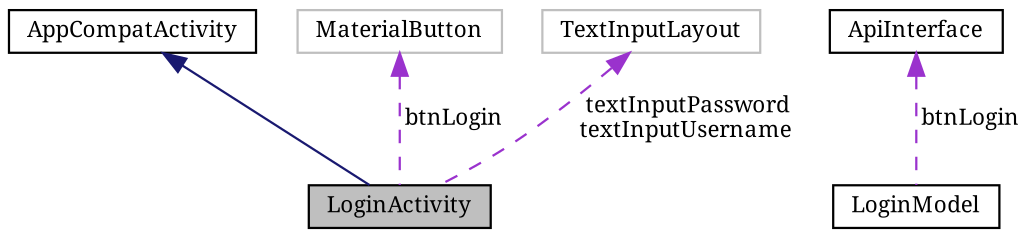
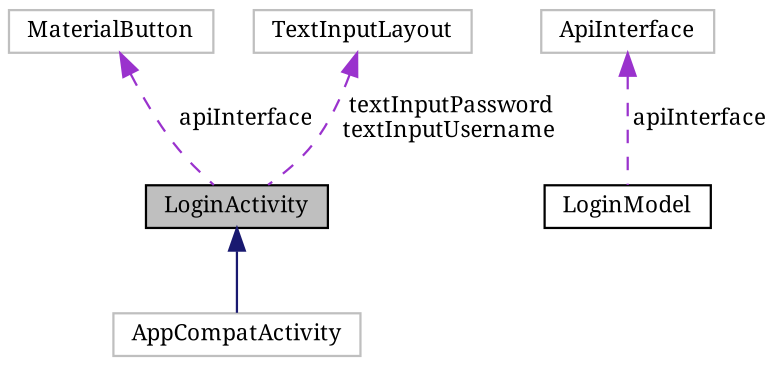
node "AppCompatActivity": color black -> grey75
node "ApiInterface": color black -> grey75
edge "LoginActivity" -> "MaterialButton": label " btnLogin" -> " apiInterface"
edge "LoginModel" -> "ApiInterface": label " btnLogin" -> " apiInterface"
edge "LoginActivity" -> "AppCompatActivity": reversed
